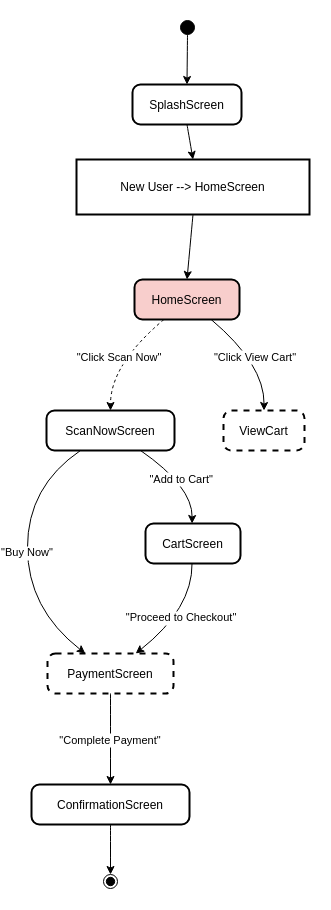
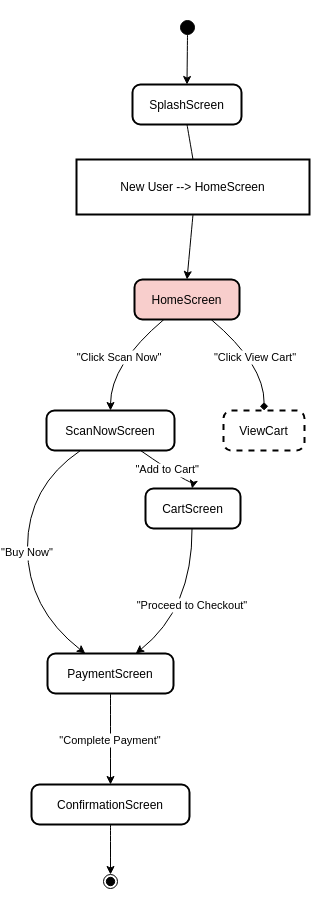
edge "SplashScreen" -> "New User --> HomeScreen": arrowhead classic -> none
edge "HomeScreen" -> "ScanNowScreen": style dashed -> solid
edge "HomeScreen" -> "ViewCart": arrowhead classic -> diamond
node "CartScreen": moved (193, 544) -> (193, 509)
node "PaymentScreen": style dashed -> solid
